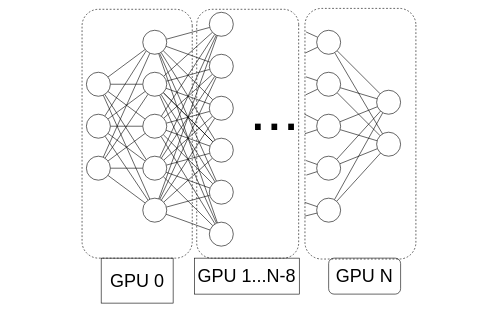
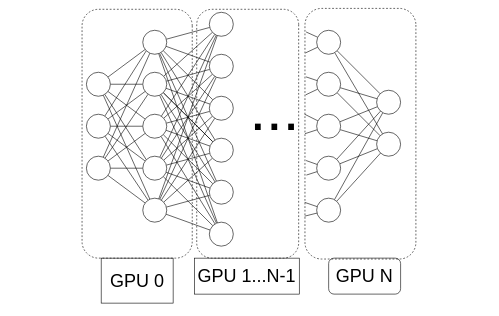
node "GPU 1...N-8": label "GPU 1...N-8" -> "GPU 1...N-1"
